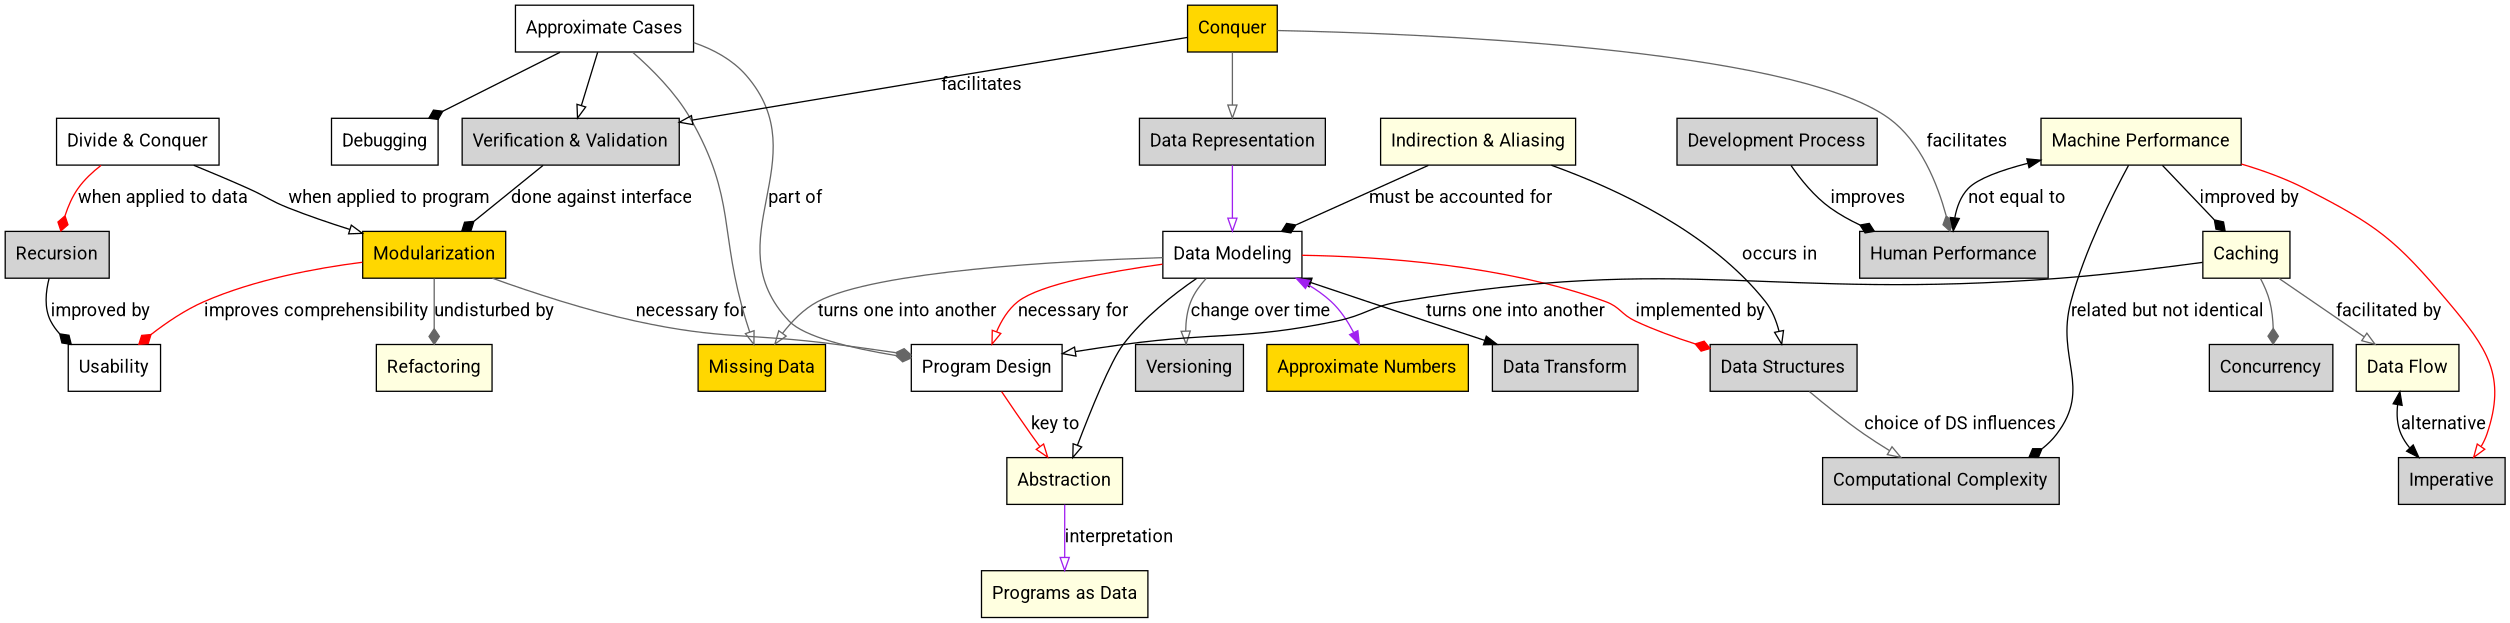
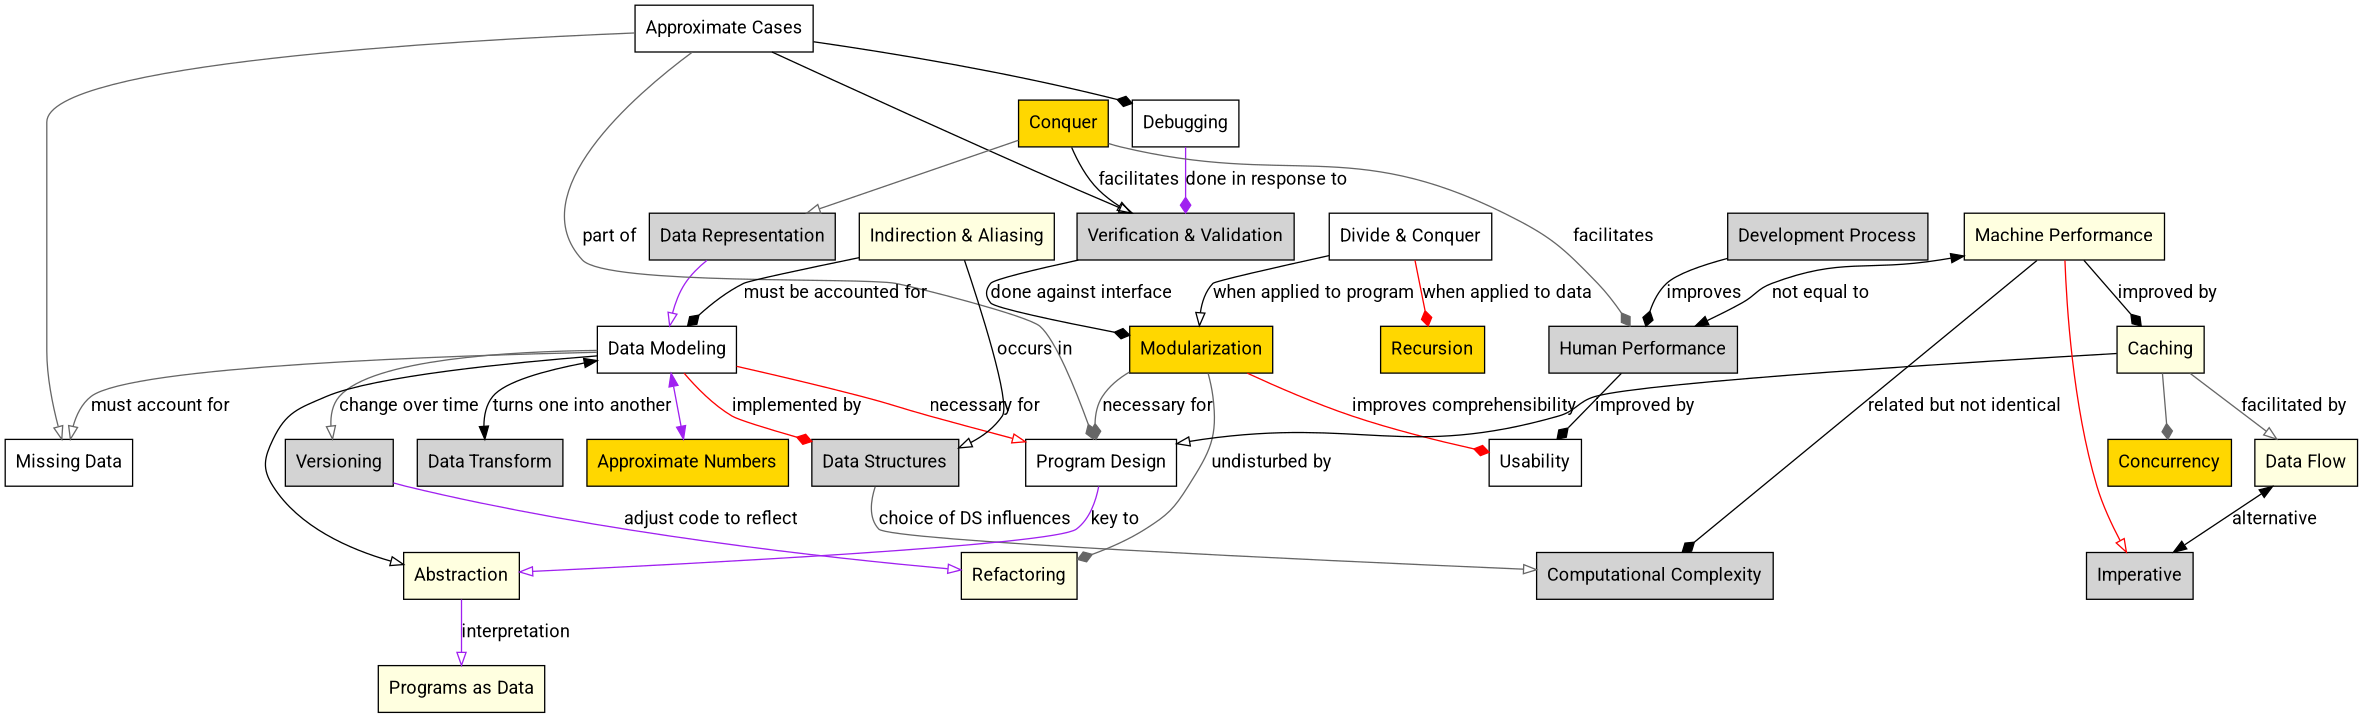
edge "Debugging" -> "Verification & Validation": added, label "done in response to"
node "Recursion": fillcolor lightgrey -> gold
edge "Recursion" -> "Usability": now "Human Performance" -> "Usability"
edge "Data Modeling" -> "Missing Data": label "turns one into another" -> "must account for"
node "Missing Data": fillcolor gold -> white
node "Concurrency": fillcolor lightgrey -> gold
edge "Program Design" -> "Abstraction": color red -> purple
edge "Versioning" -> "Refactoring": added, label "adjust code to reflect"
